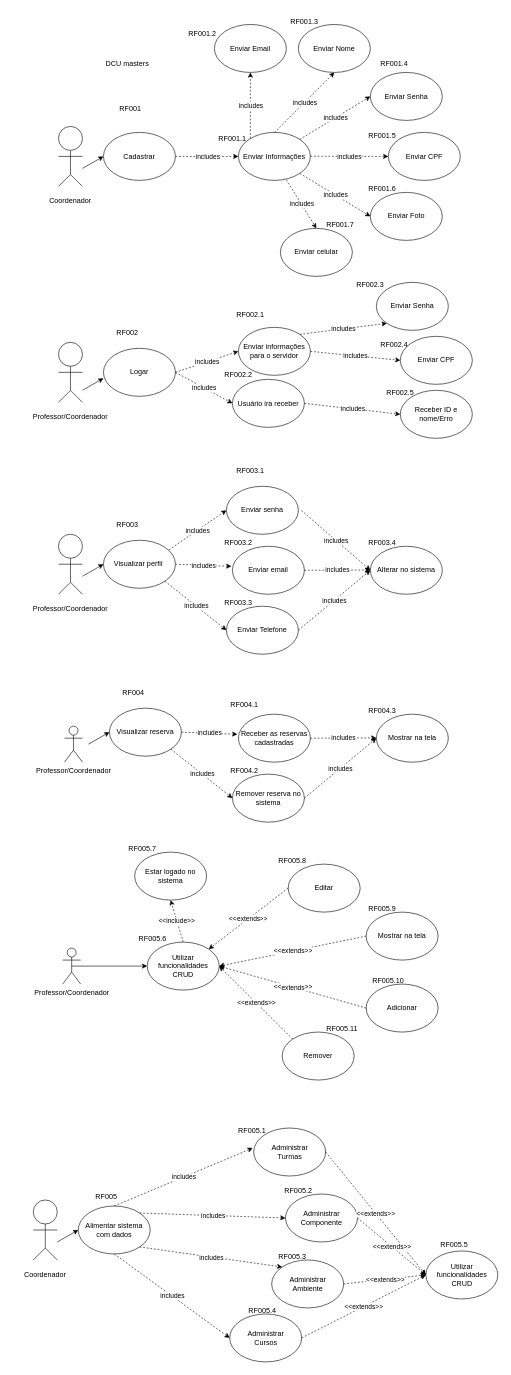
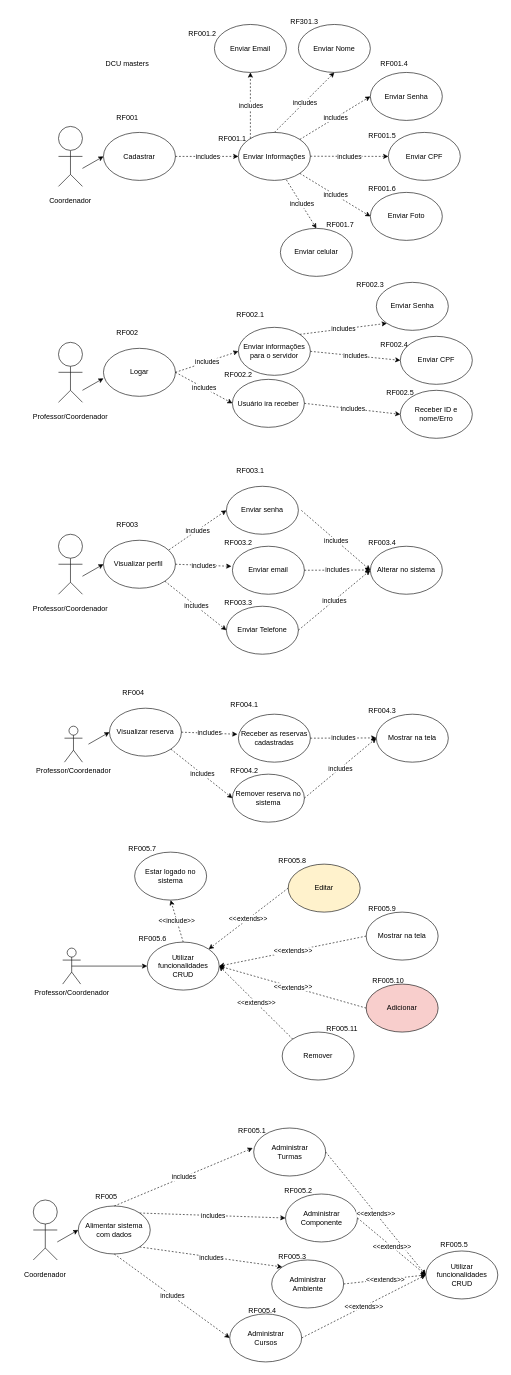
node "RF001.3": label "RF001.3" -> "RF301.3"
node "RF001": moved (131, 108) -> (128, 117)
node "Editar": fillcolor #ffffff -> #fff2cc
node "Adicionar": fillcolor #ffffff -> #f8cecc
